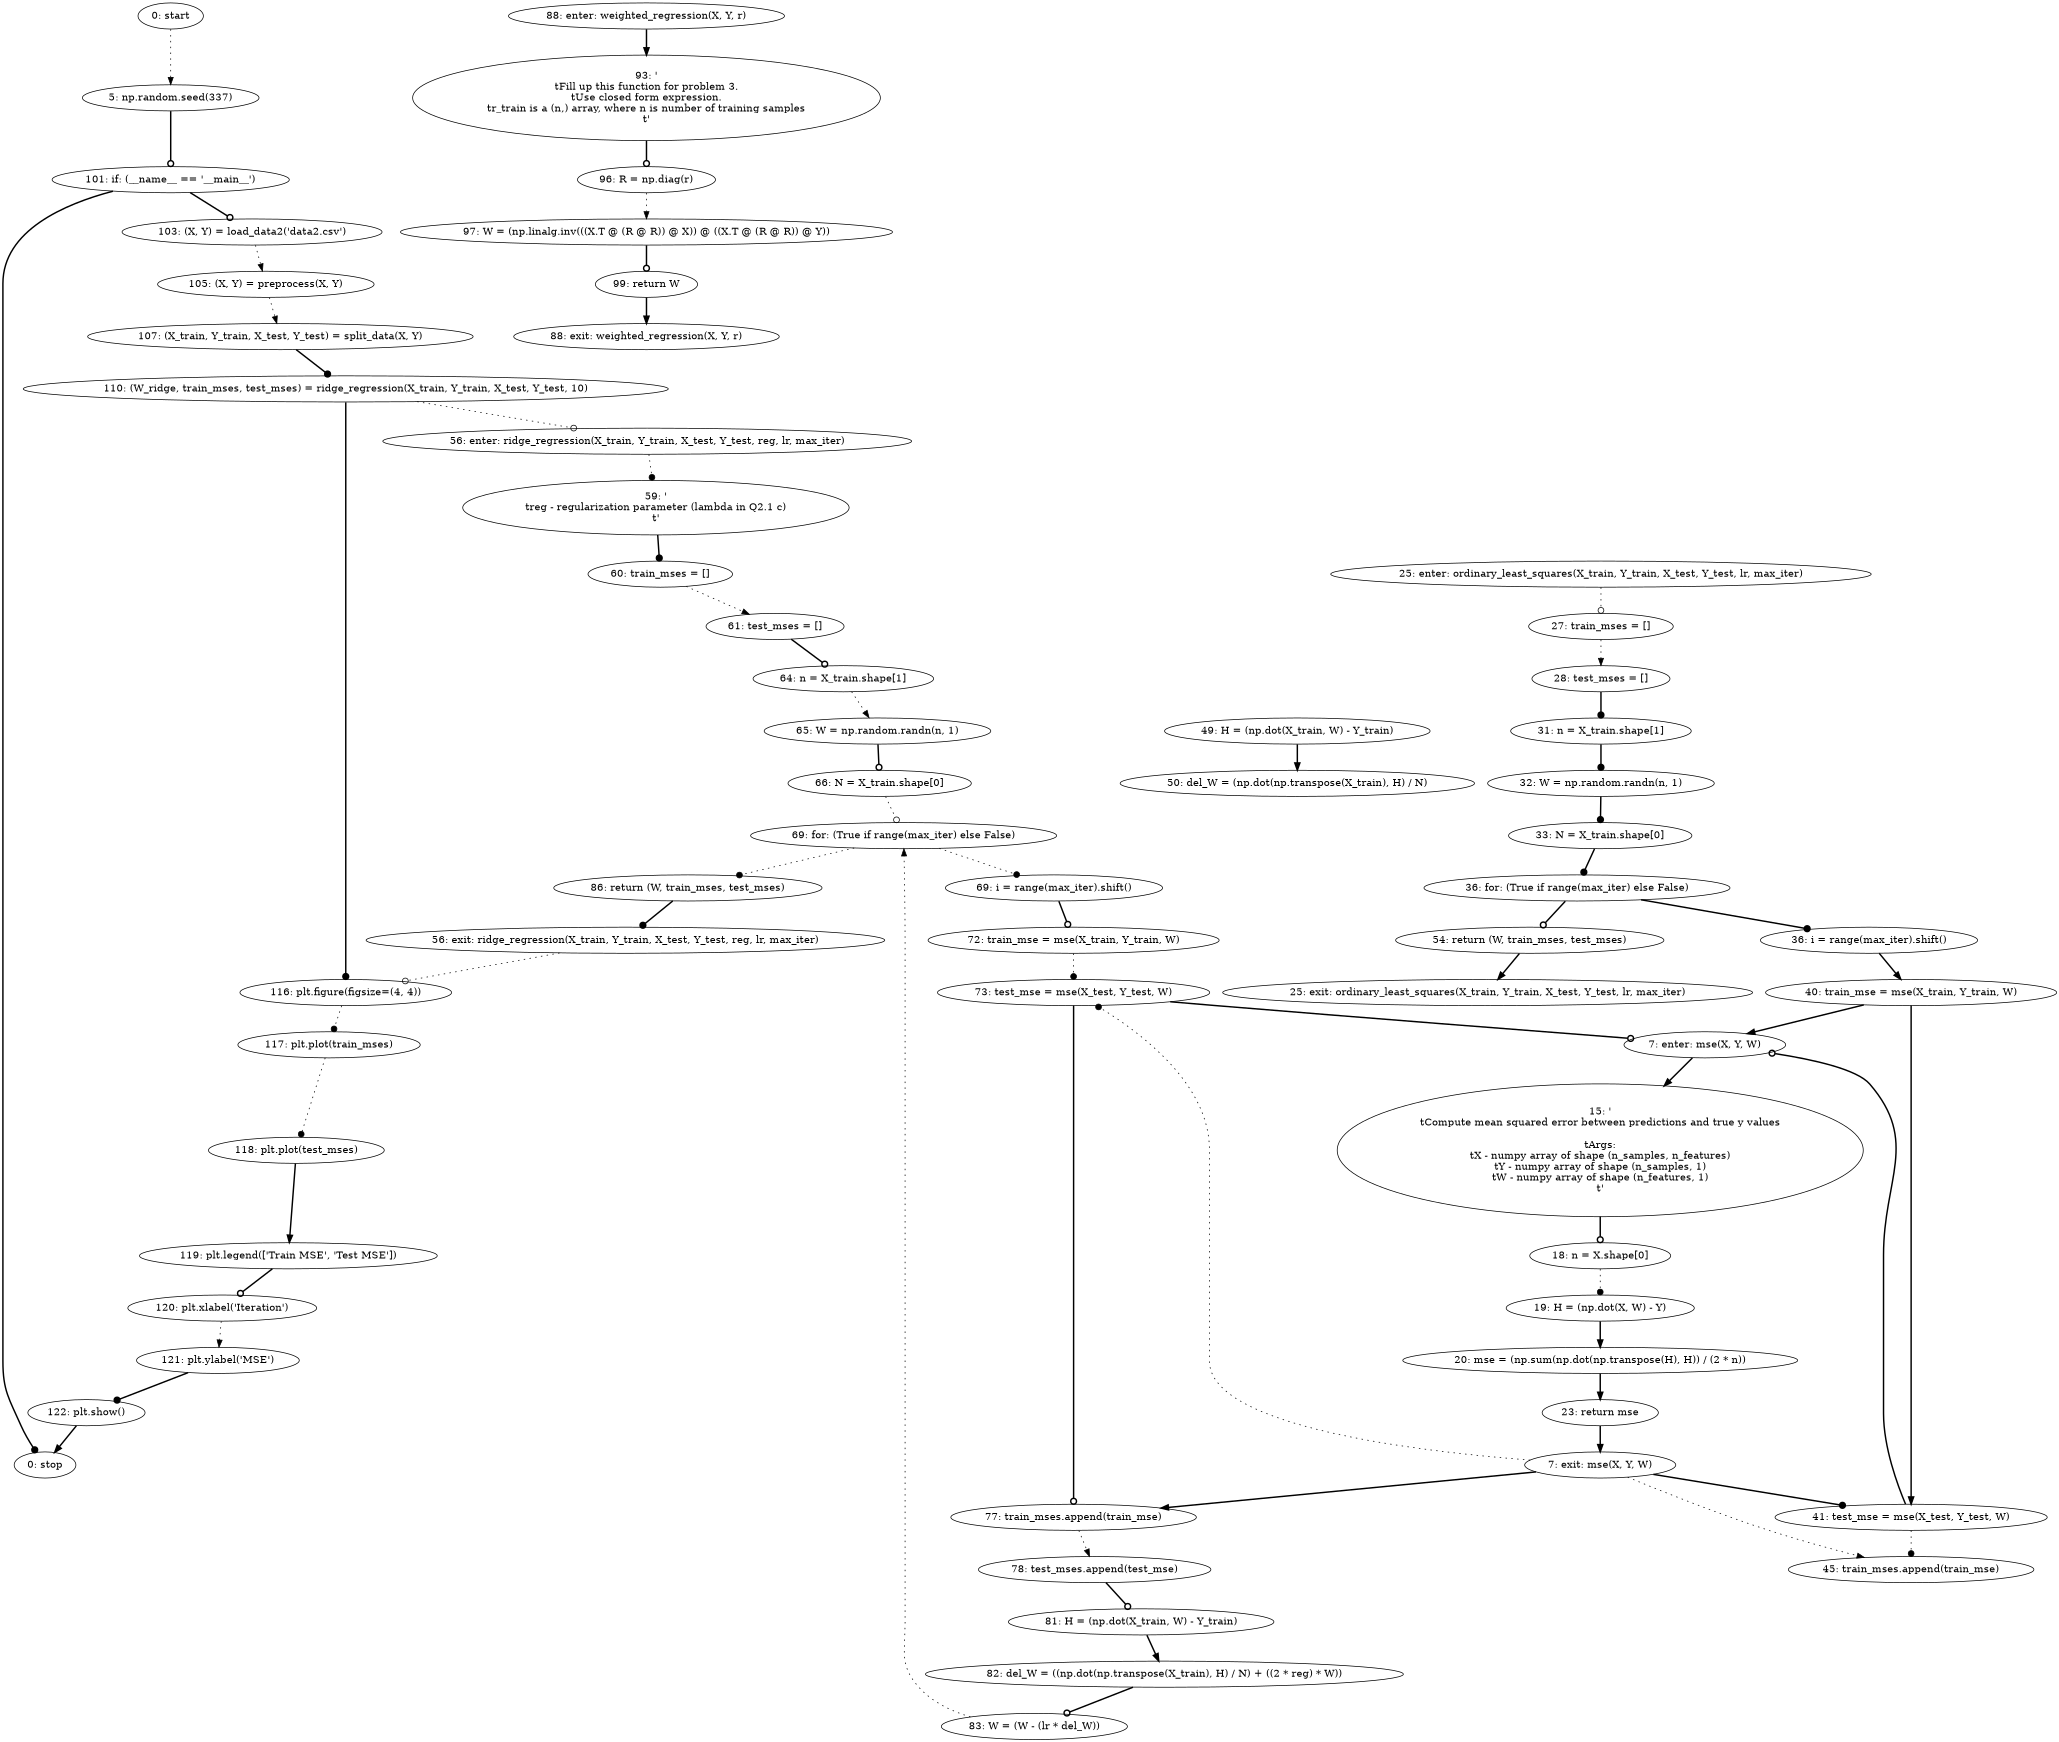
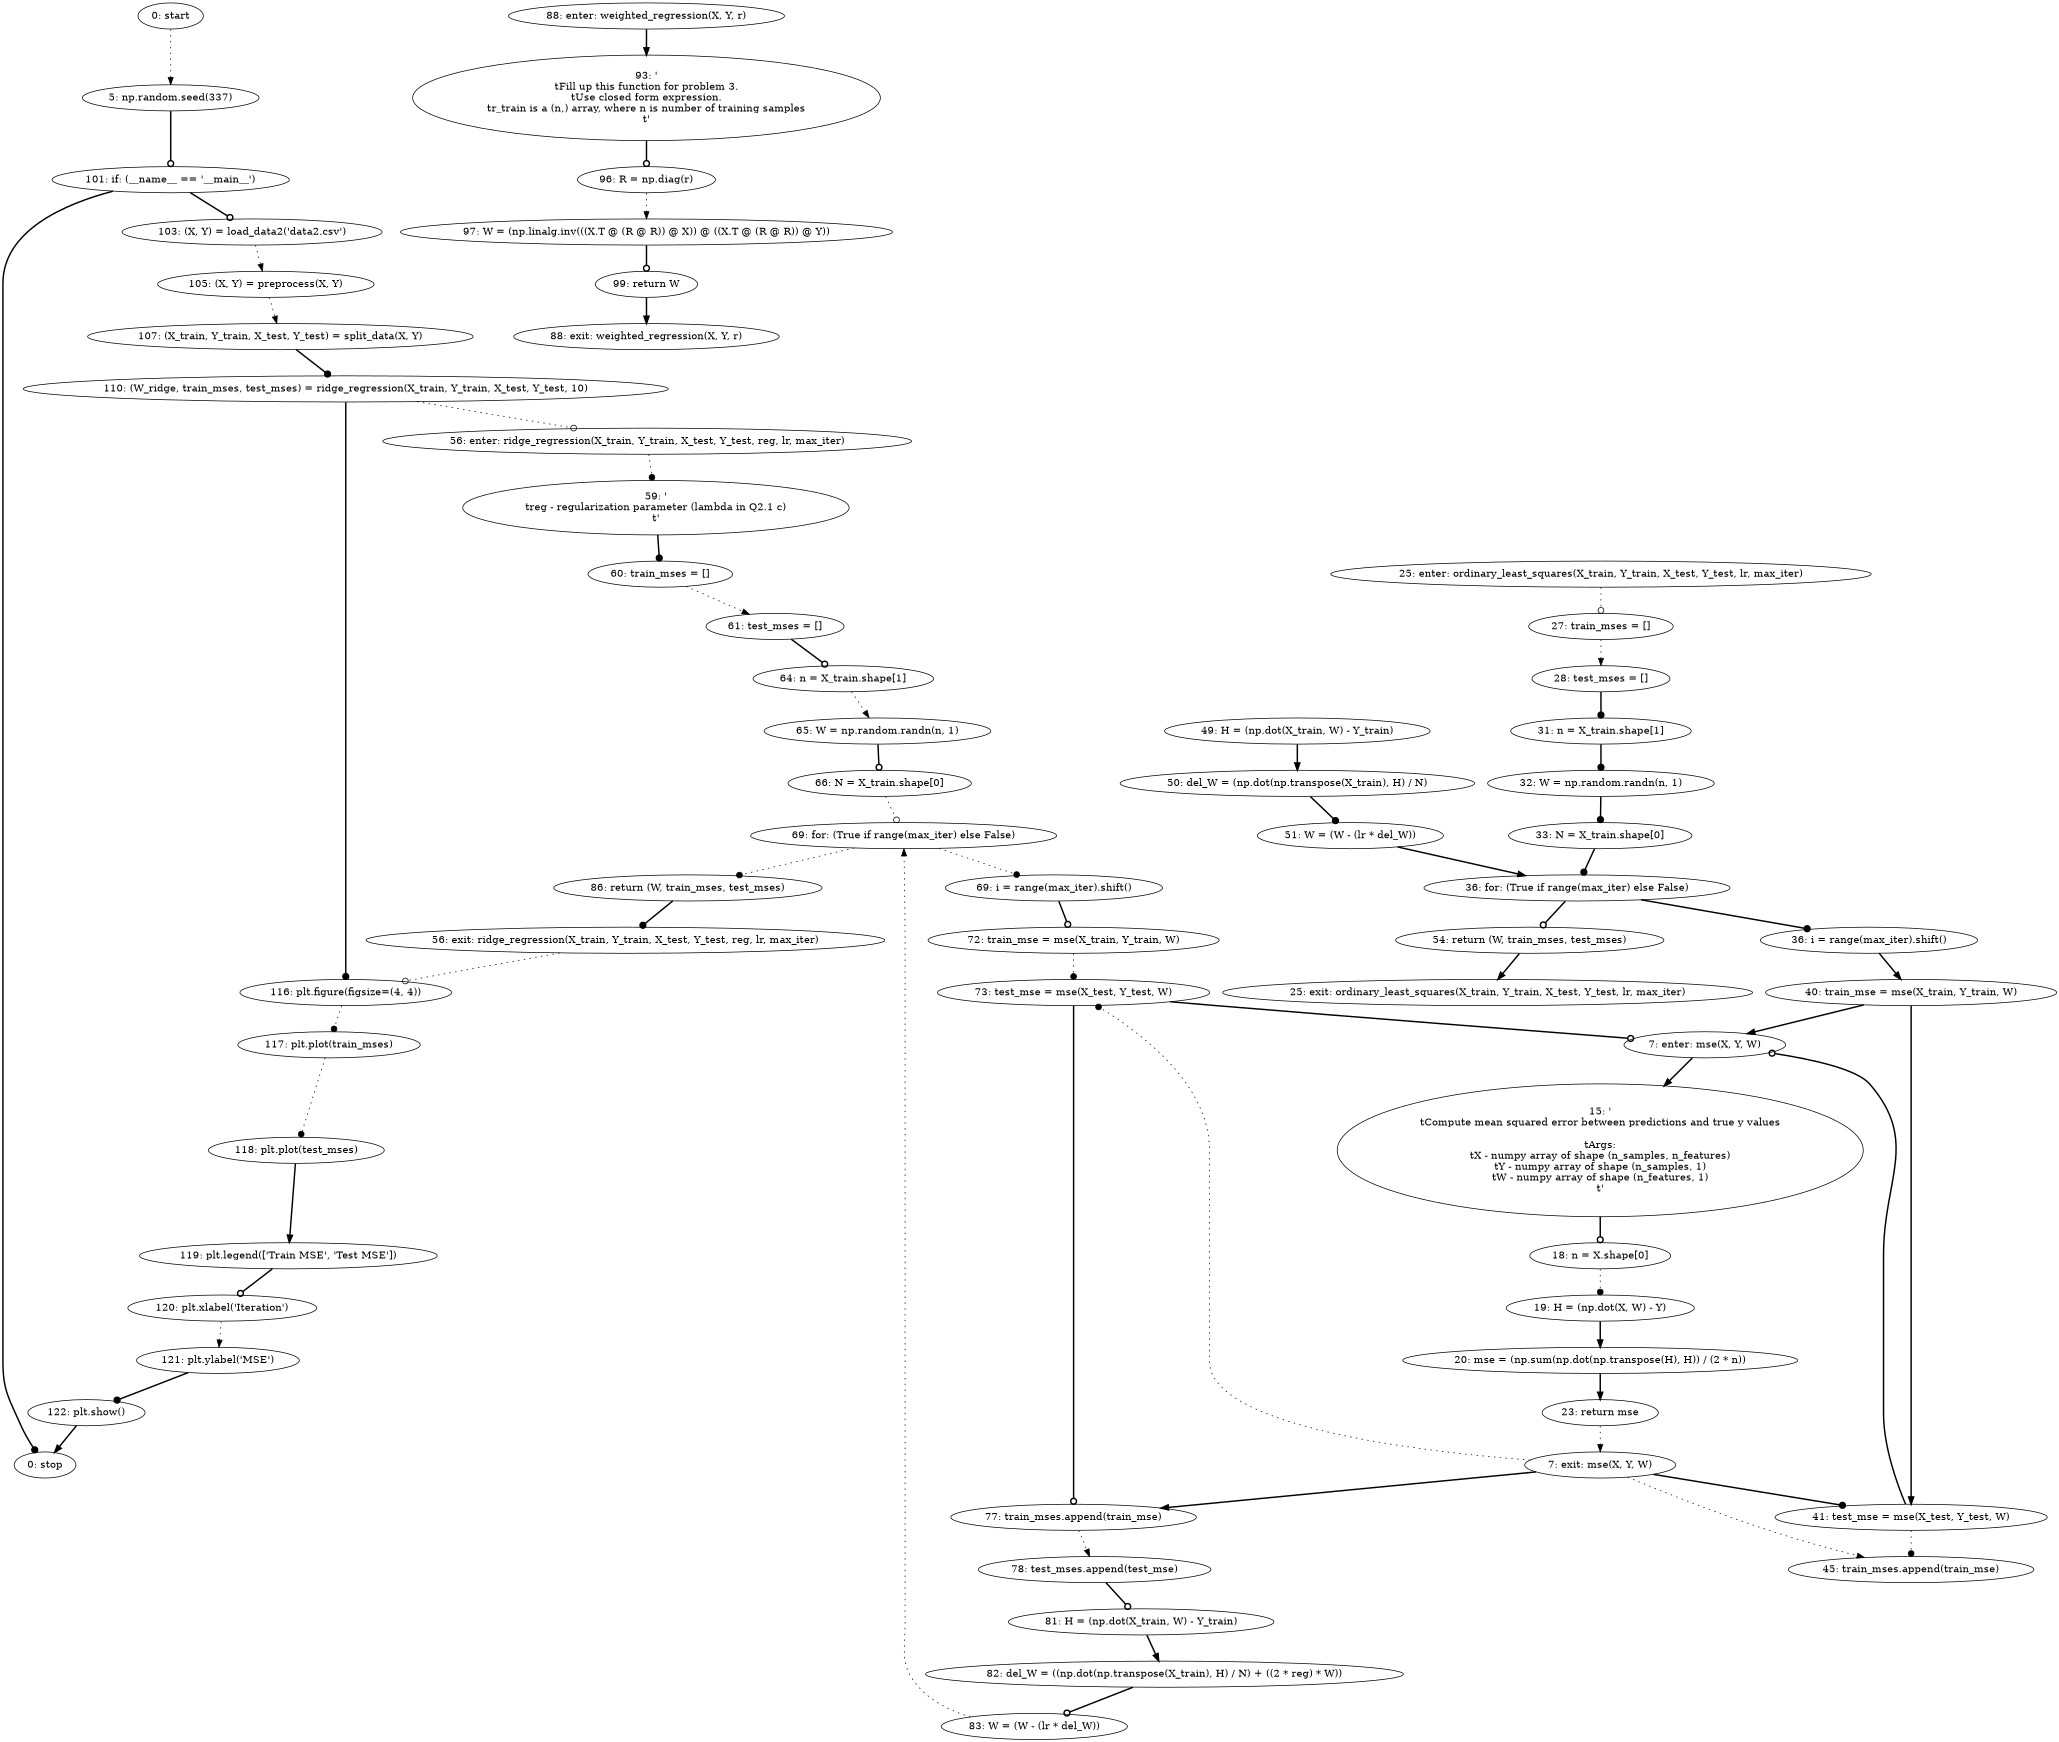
node "51: W = (W - (lr * del_W))": added
edge "23: return mse" -> "7: exit: mse(X, Y, W)": style bold -> dotted
